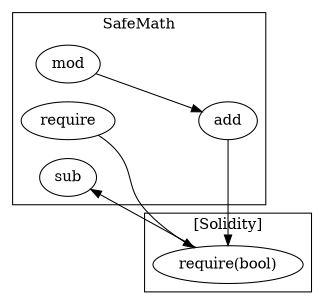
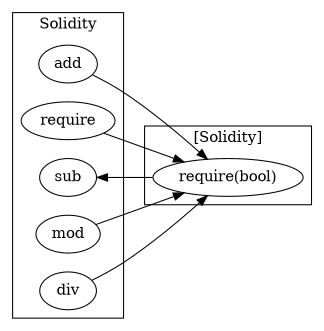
cluster "SafeMath": label "SafeMath" -> "Solidity"
edge "mod" -> "add": now "mod" -> "require(bool)"
node "div": added
